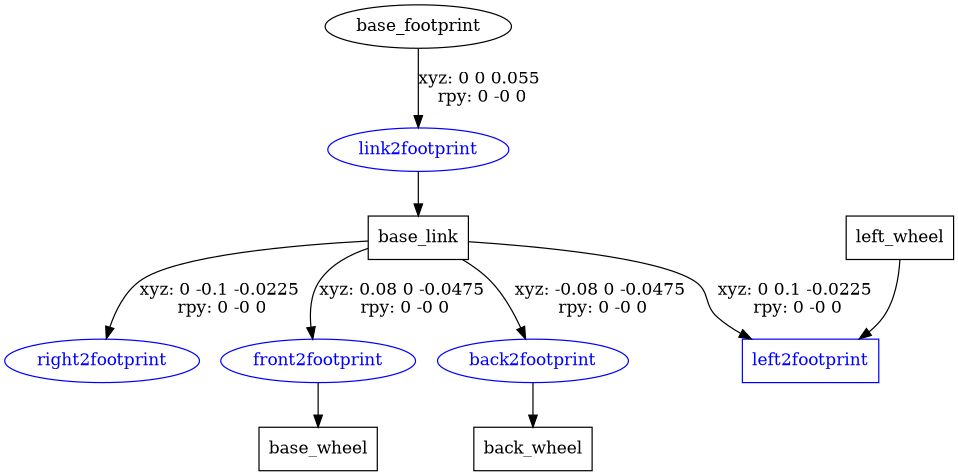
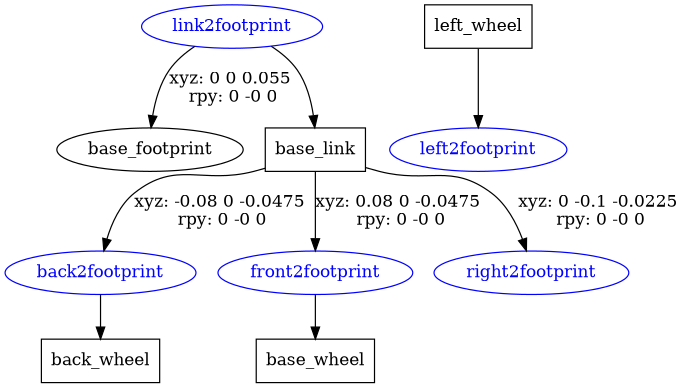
edge "base_footprint" -> "link2footprint": reversed
edge "base_link" -> "left2footprint": removed, label "xyz: 0 0.1 -0.0225 rpy: 0 -0 0"
node "left2footprint": shape box -> ellipse
